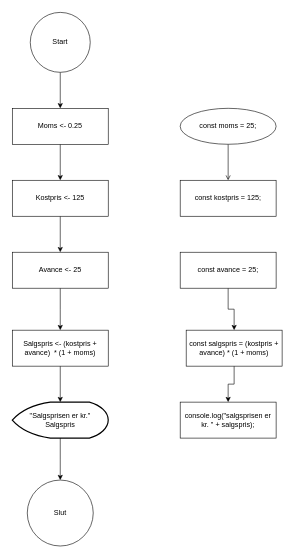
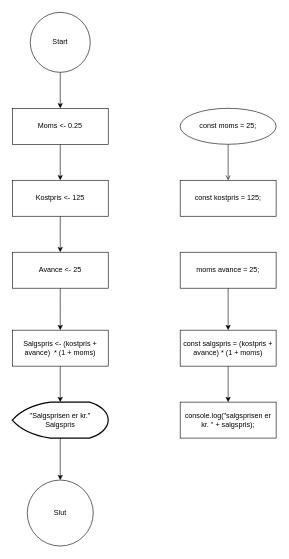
node "const avance = 25;": label "const avance = 25;" -> "moms avance = 25;"
node "const salgspris = (kostpris + avance) * (1 + moms)": moved (234, 348) -> (228, 348)
